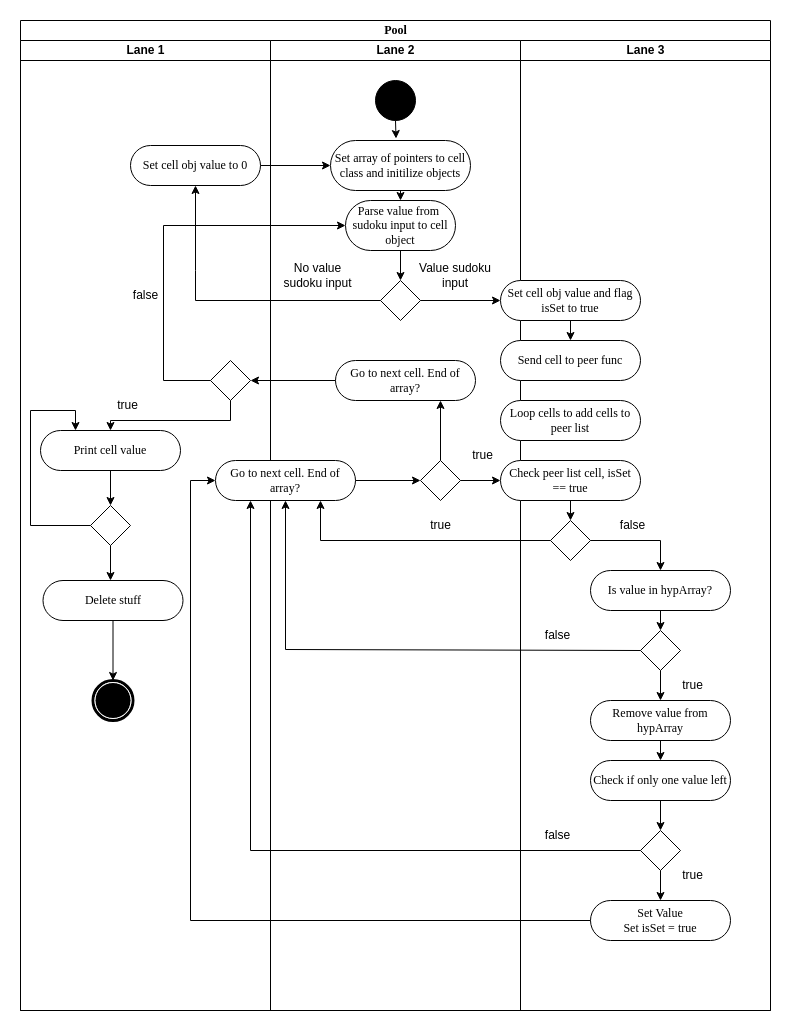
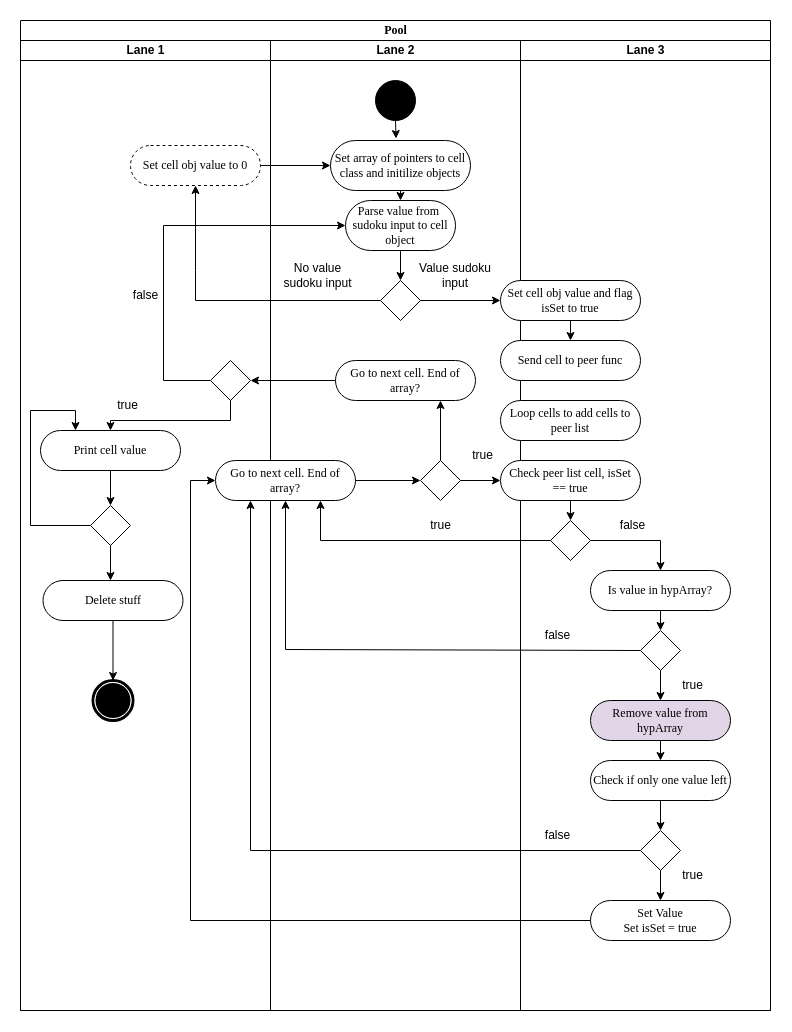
node "Set cell obj value to 0": style solid -> dashed
node "Remove value from hypArray": fillcolor #ffffff -> #e1d5e7
